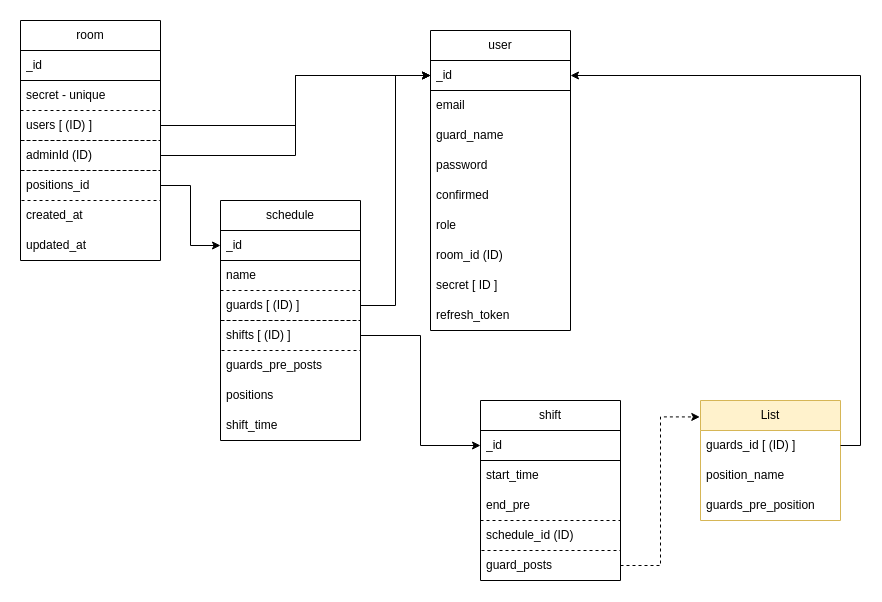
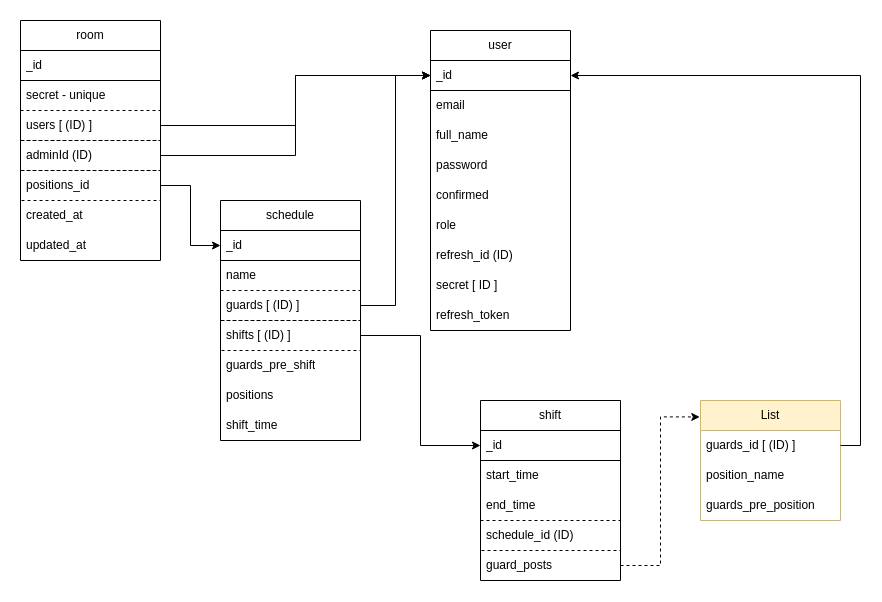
node "guard_name": label "guard_name" -> "full_name"
node "room_id (ID)": label "room_id (ID)" -> "refresh_id (ID)"
node "guards_pre_posts": label "guards_pre_posts" -> "guards_pre_shift"
node "end_pre": label "end_pre" -> "end_time"
